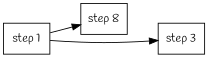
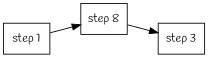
edge "step 1" -> "step 3": now "step 8" -> "step 3"
